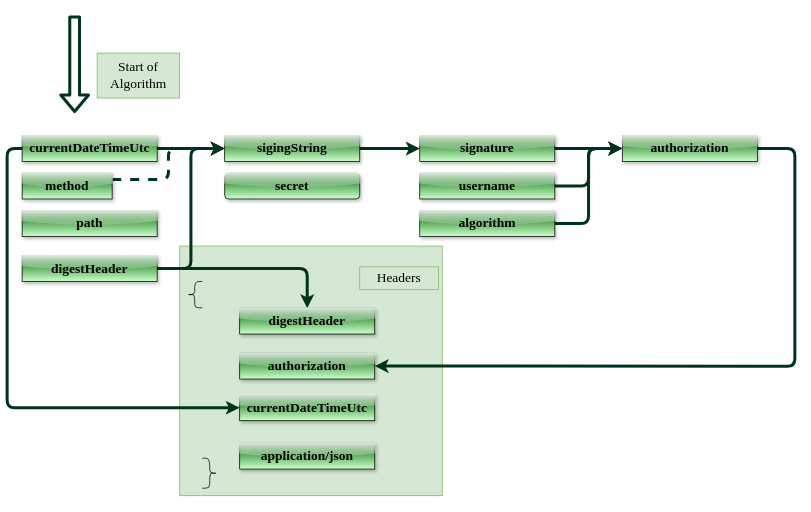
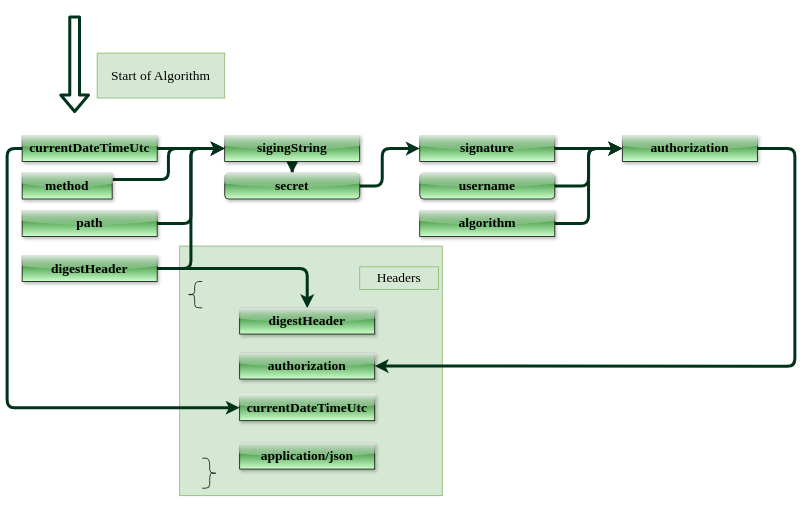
node "Start of Algorithm": size 83x45 -> 128x45
edge "sigingString" -> "signature": now "sigingString" -> "secret"
edge "secret" -> "signature": added
edge "method" -> "sigingString": style dashed -> solid
node "username": shape rectangle -> rounded rectangle
edge "path" -> "sigingString": added
